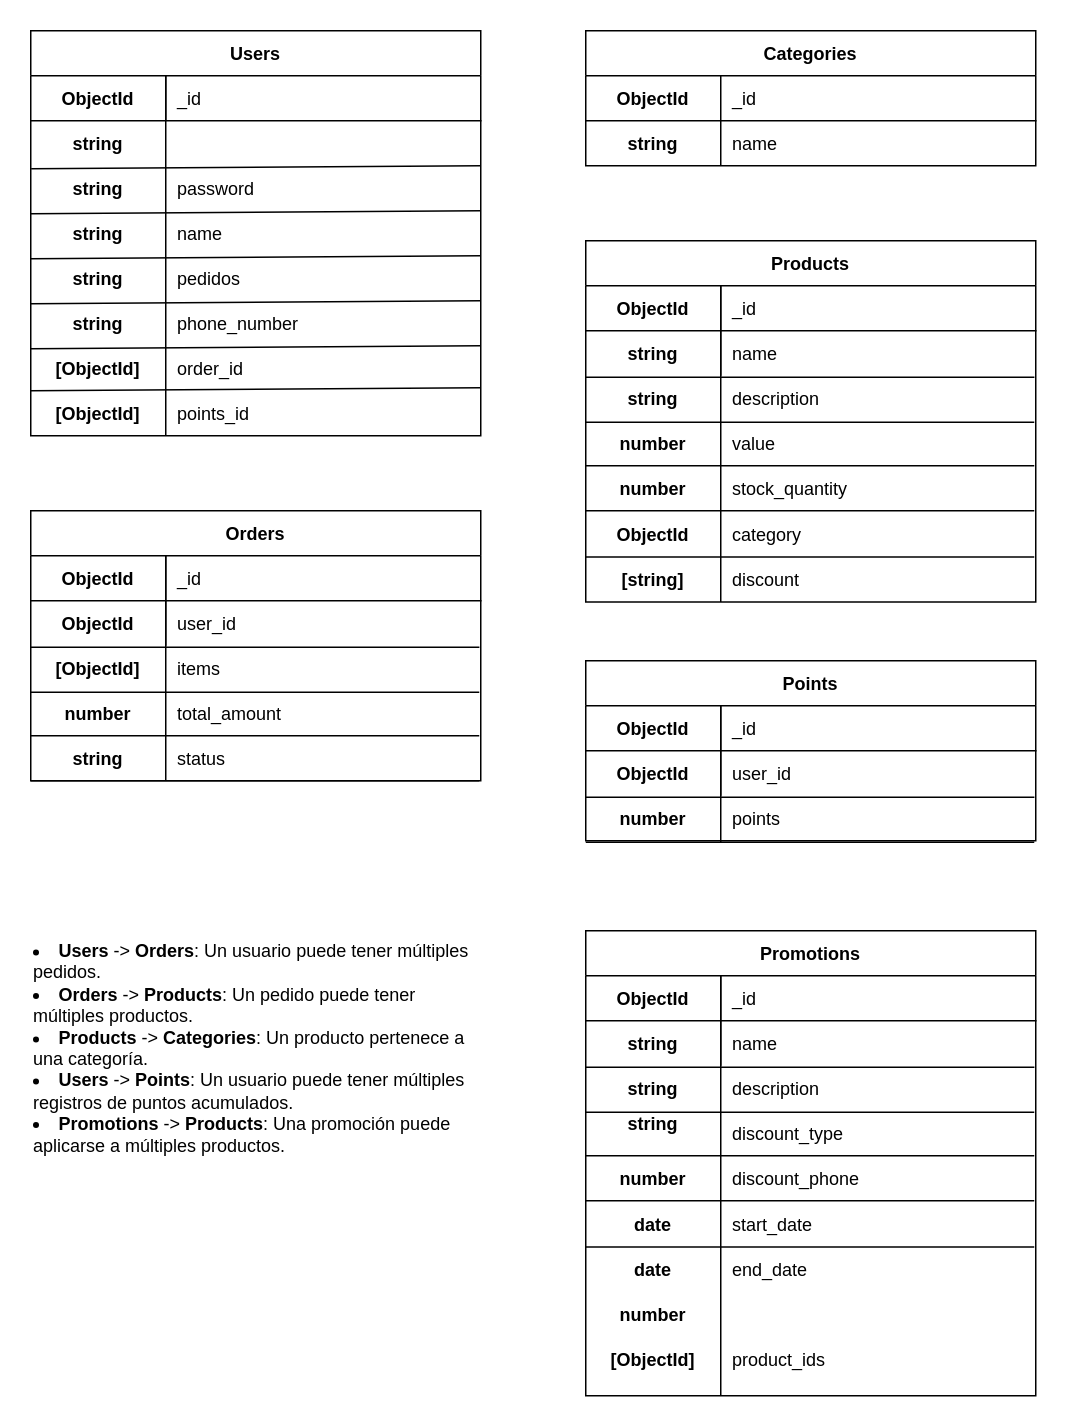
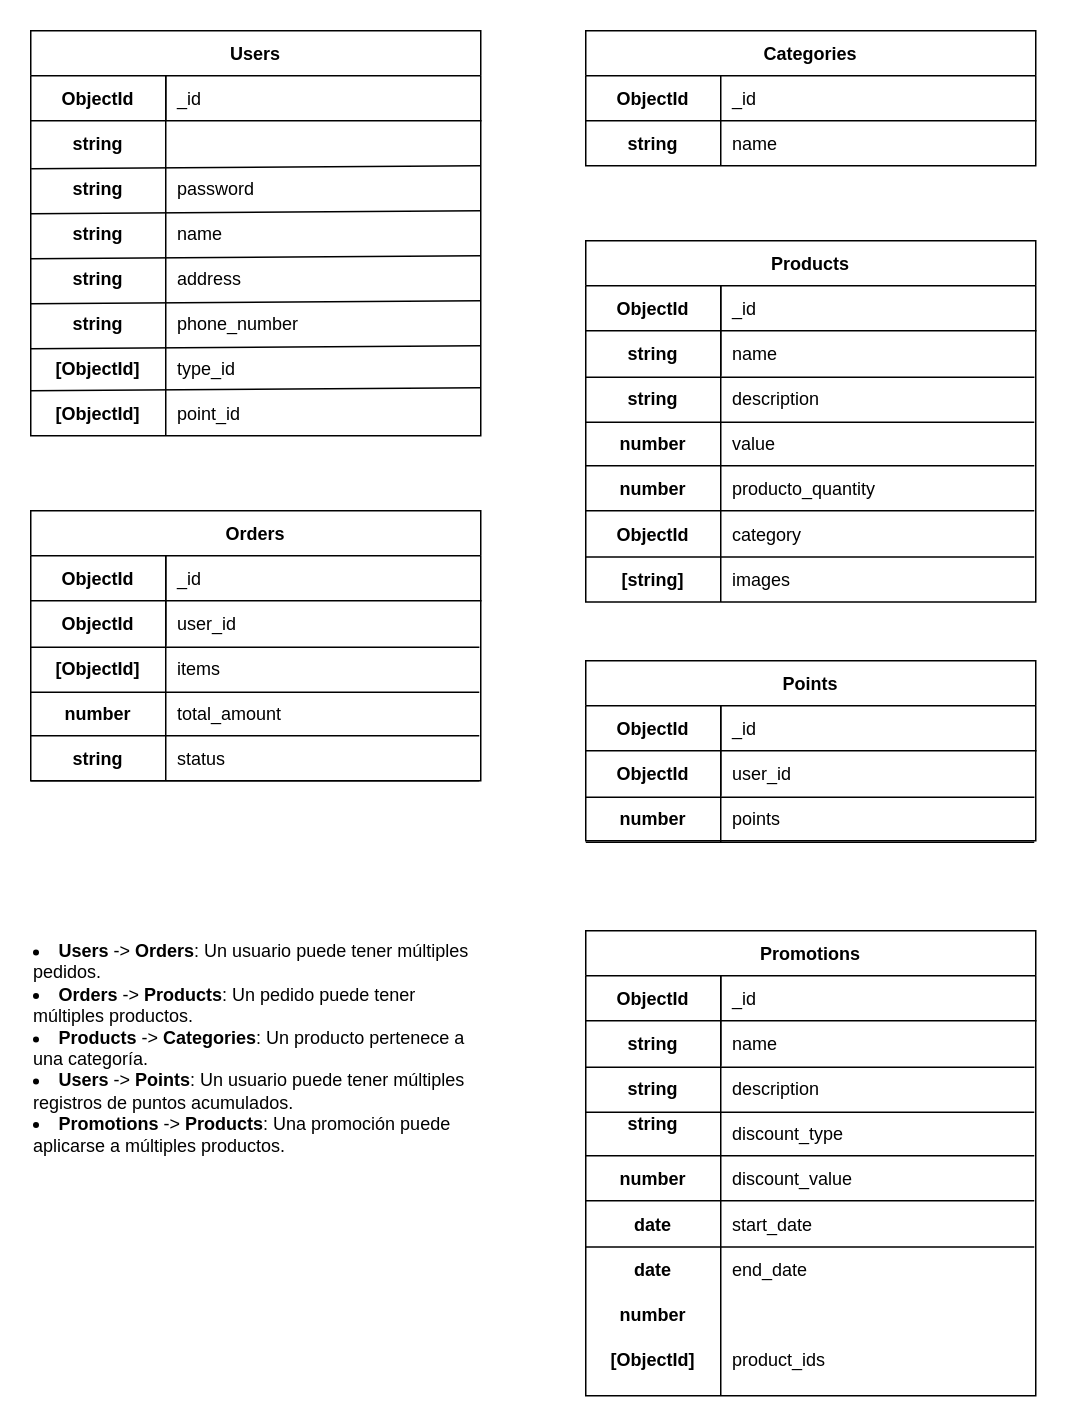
node "pedidos": label "pedidos" -> "address"
node "order_id": label "order_id" -> "type_id"
node "points_id": label "points_id" -> "point_id"
node "stock_quantity": label "stock_quantity" -> "producto_quantity"
node "discount": label "discount" -> "images"
node "discount_phone": label "discount_phone" -> "discount_value"
